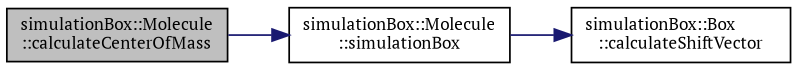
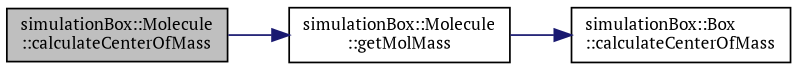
node "simulationBox::Molecule ::simulationBox": label "simulationBox::Molecule ::simulationBox" -> "simulationBox::Molecule ::getMolMass"
node "simulationBox::Box ::calculateShiftVector": label "simulationBox::Box ::calculateShiftVector" -> "simulationBox::Box ::calculateCenterOfMass"
